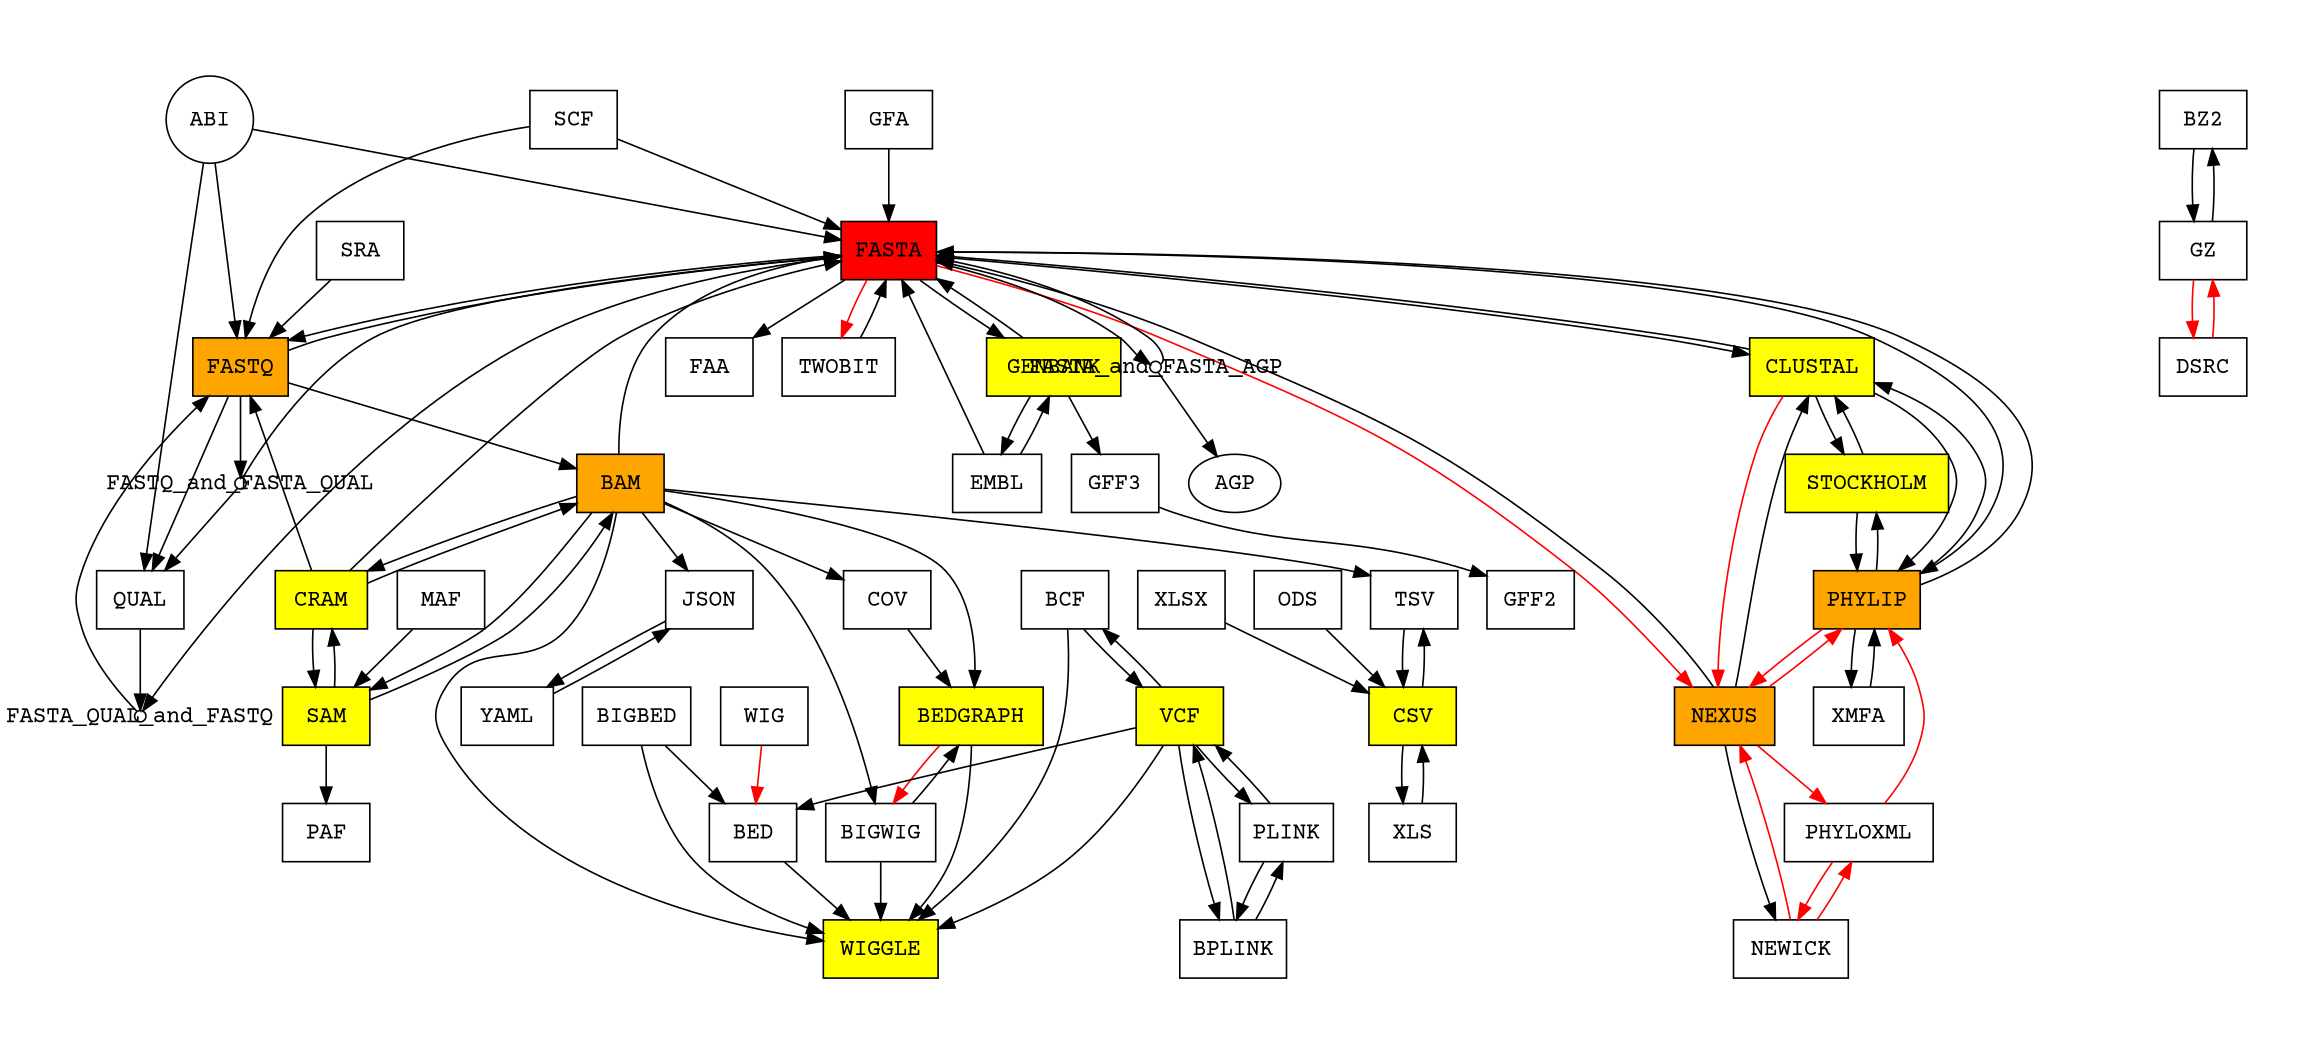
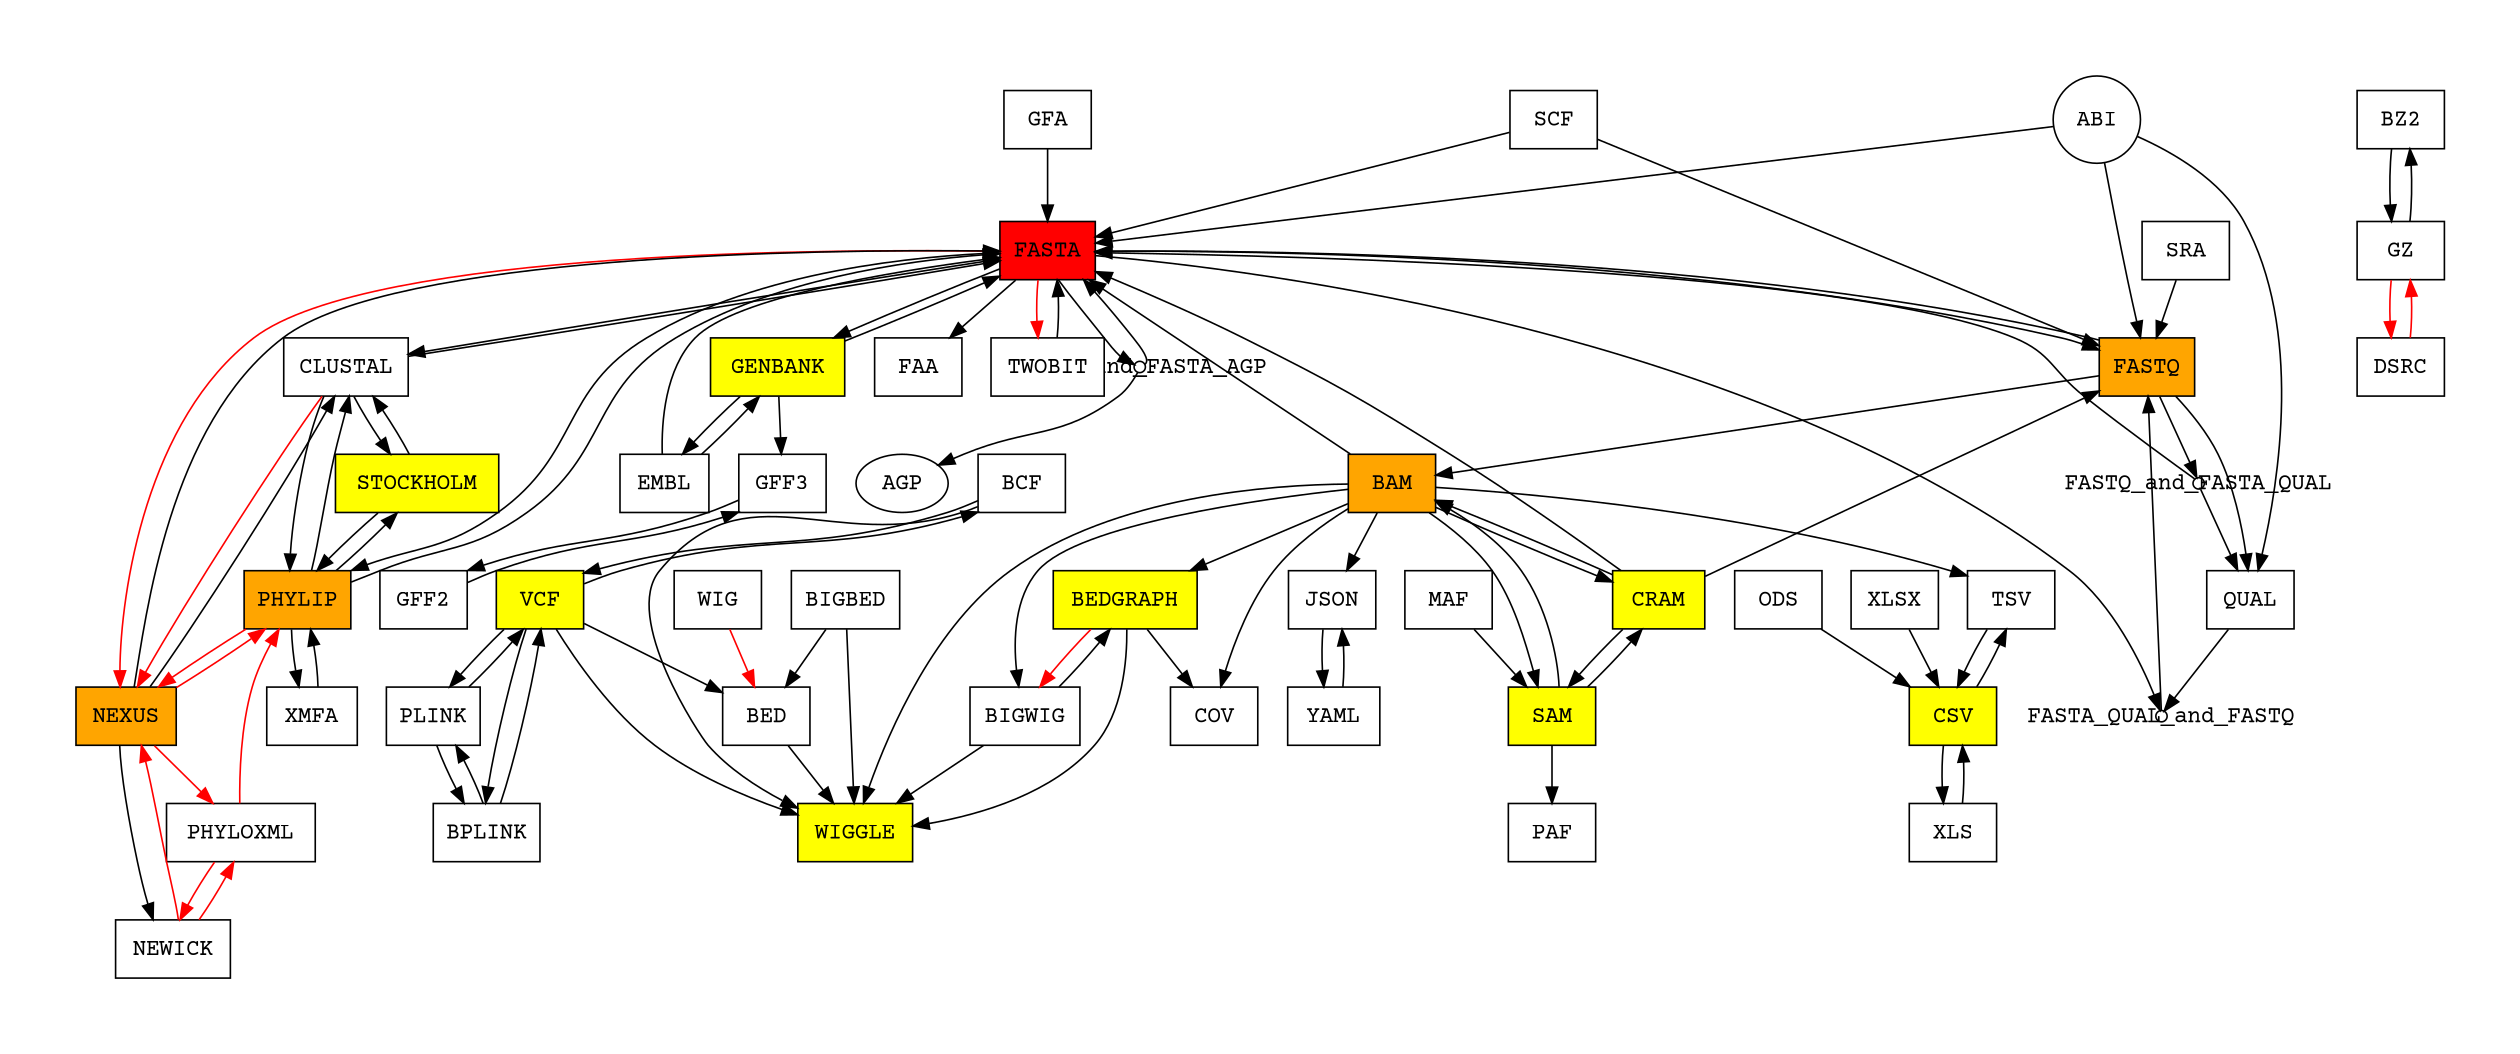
node "CLUSTAL": fillcolor yellow -> white
edge "GFF2" -> "GFF3": added
edge "COV" -> "BEDGRAPH": reversed
